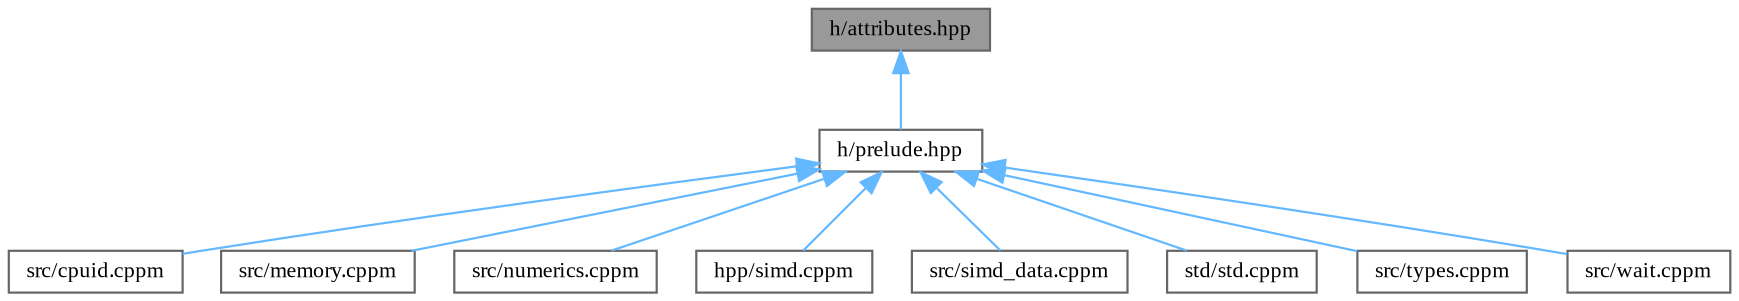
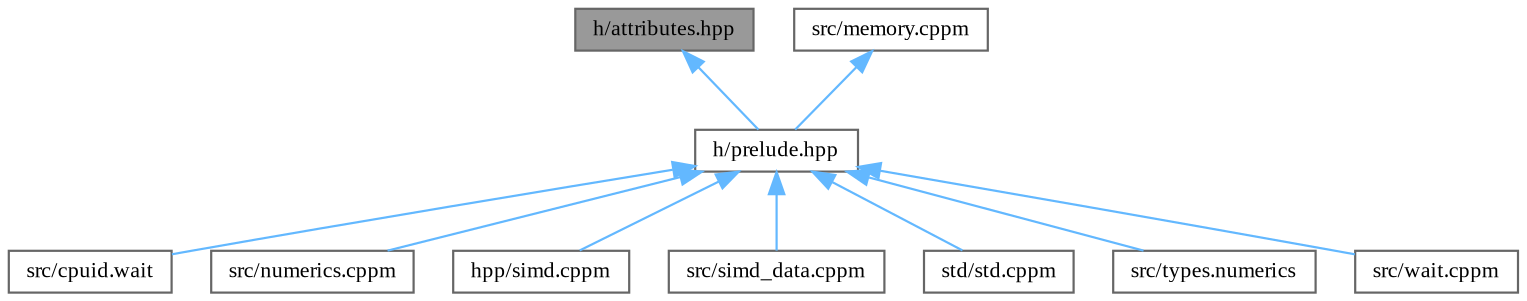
edge "src/memory.cppm" -> "h/prelude.hpp": reversed
node "src/cpuid.cppm": label "src/cpuid.cppm" -> "src/cpuid.wait"
node "src/types.cppm": label "src/types.cppm" -> "src/types.numerics"
